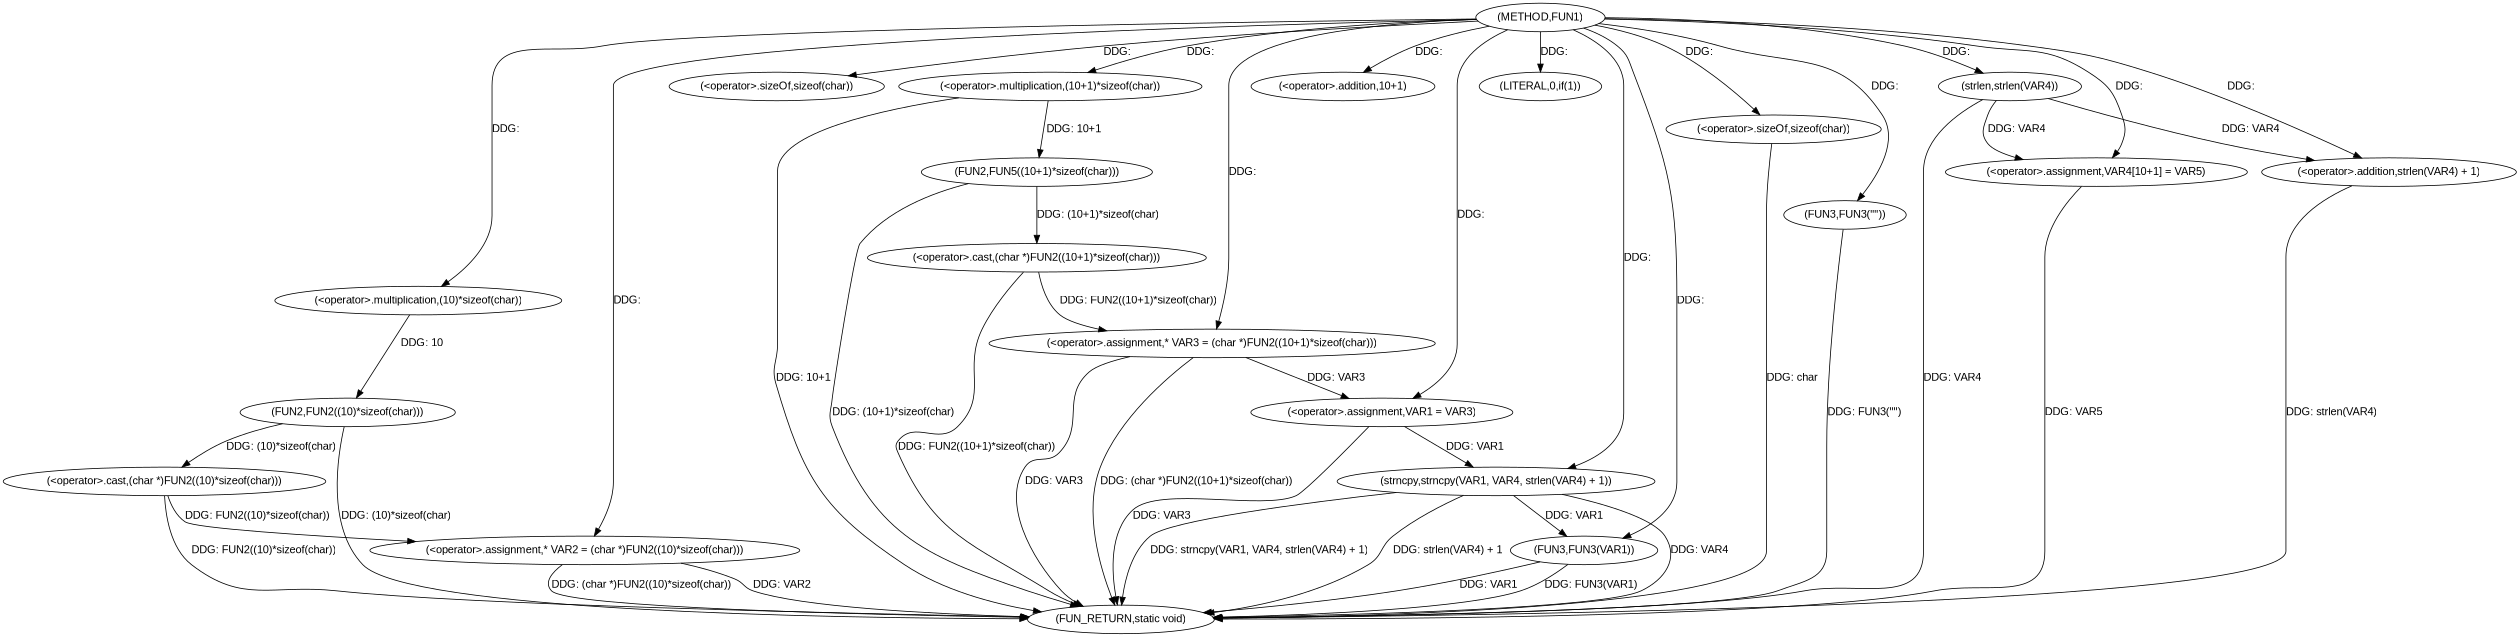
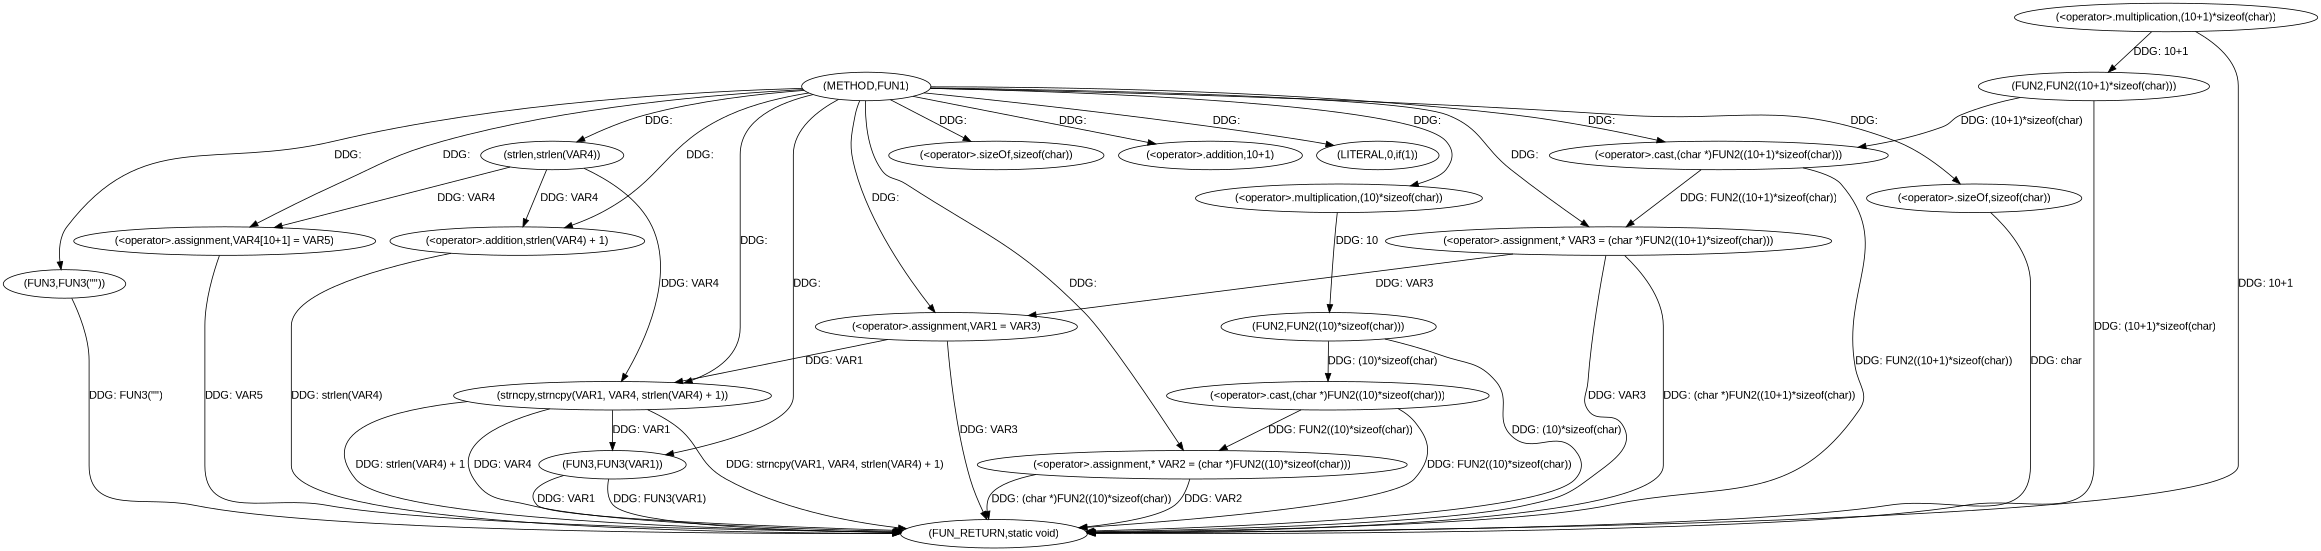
edge "(METHOD,FUN1)" -> "(<operator>.multiplication,(10+1)*sizeof(char))": now "(METHOD,FUN1)" -> "(<operator>.cast,(char *)FUN2((10+1)*sizeof(char)))"
node "(FUN2,FUN5((10+1)*sizeof(char)))": label "(FUN2,FUN5((10+1)*sizeof(char)))" -> "(FUN2,FUN2((10+1)*sizeof(char)))"
edge "(strlen,strlen(VAR4))" -> "(FUN_RETURN,static void)": now "(strlen,strlen(VAR4))" -> "(strncpy,strncpy(VAR1, VAR4, strlen(VAR4) + 1))"
